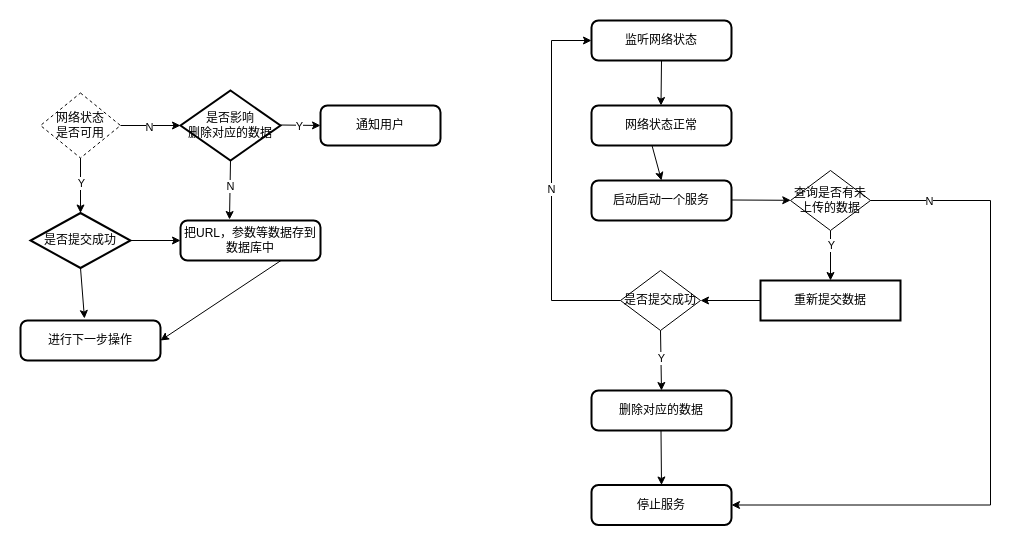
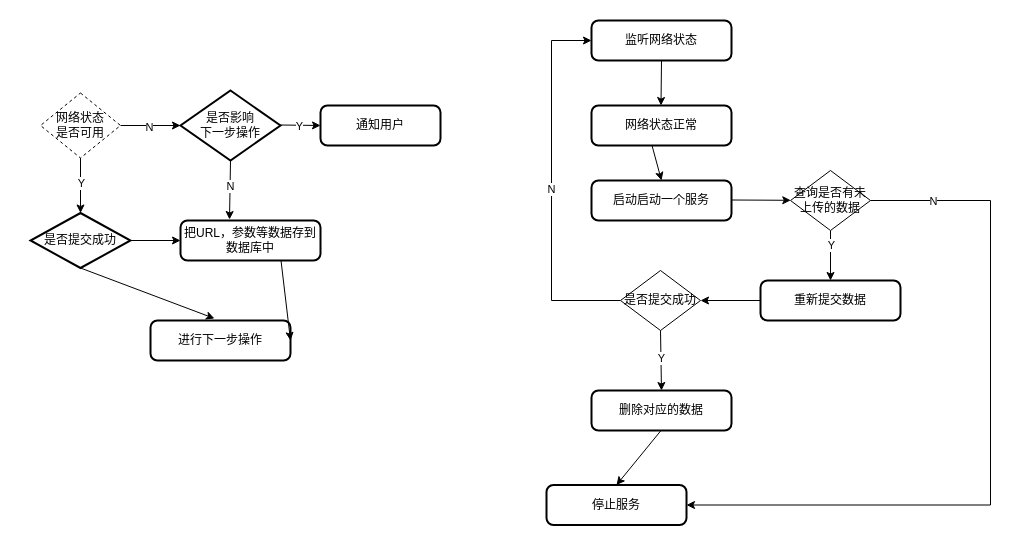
node "是否影响 删除对应的数据": label "是否影响 删除对应的数据" -> "是否影响 下一步操作"
node "重新提交数据": shape rectangle -> rounded rectangle
node "进行下一步操作": moved (91, 341) -> (221, 341)
node "停止服务": moved (662, 505) -> (617, 505)
